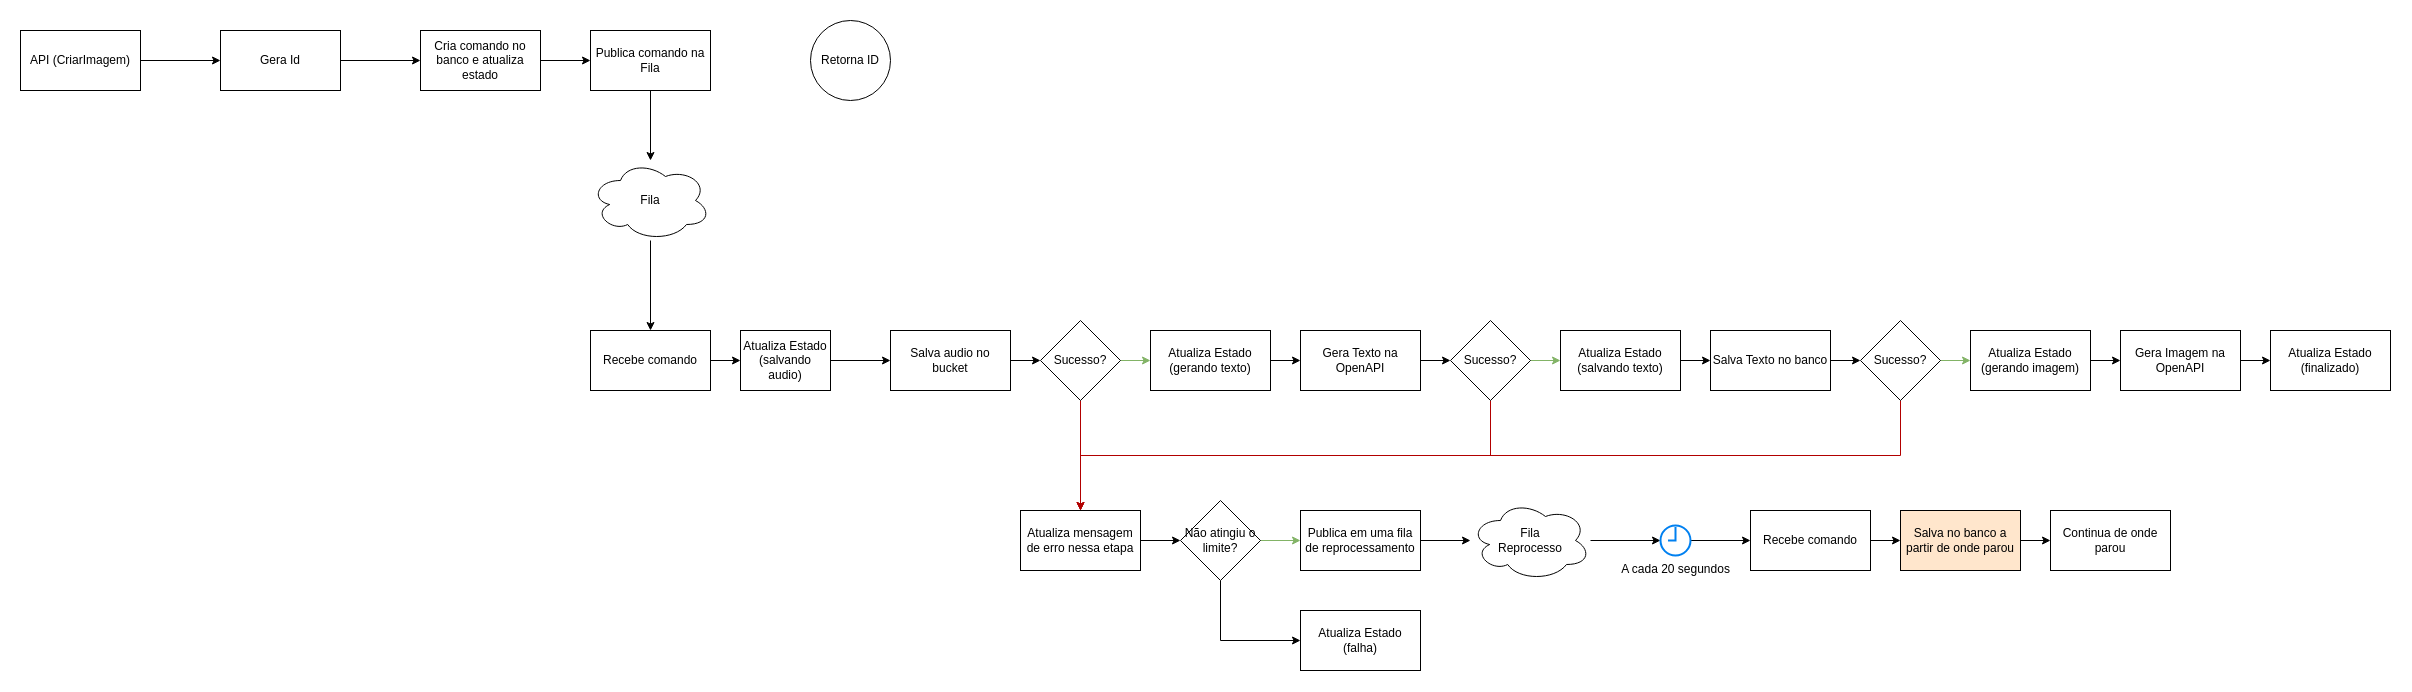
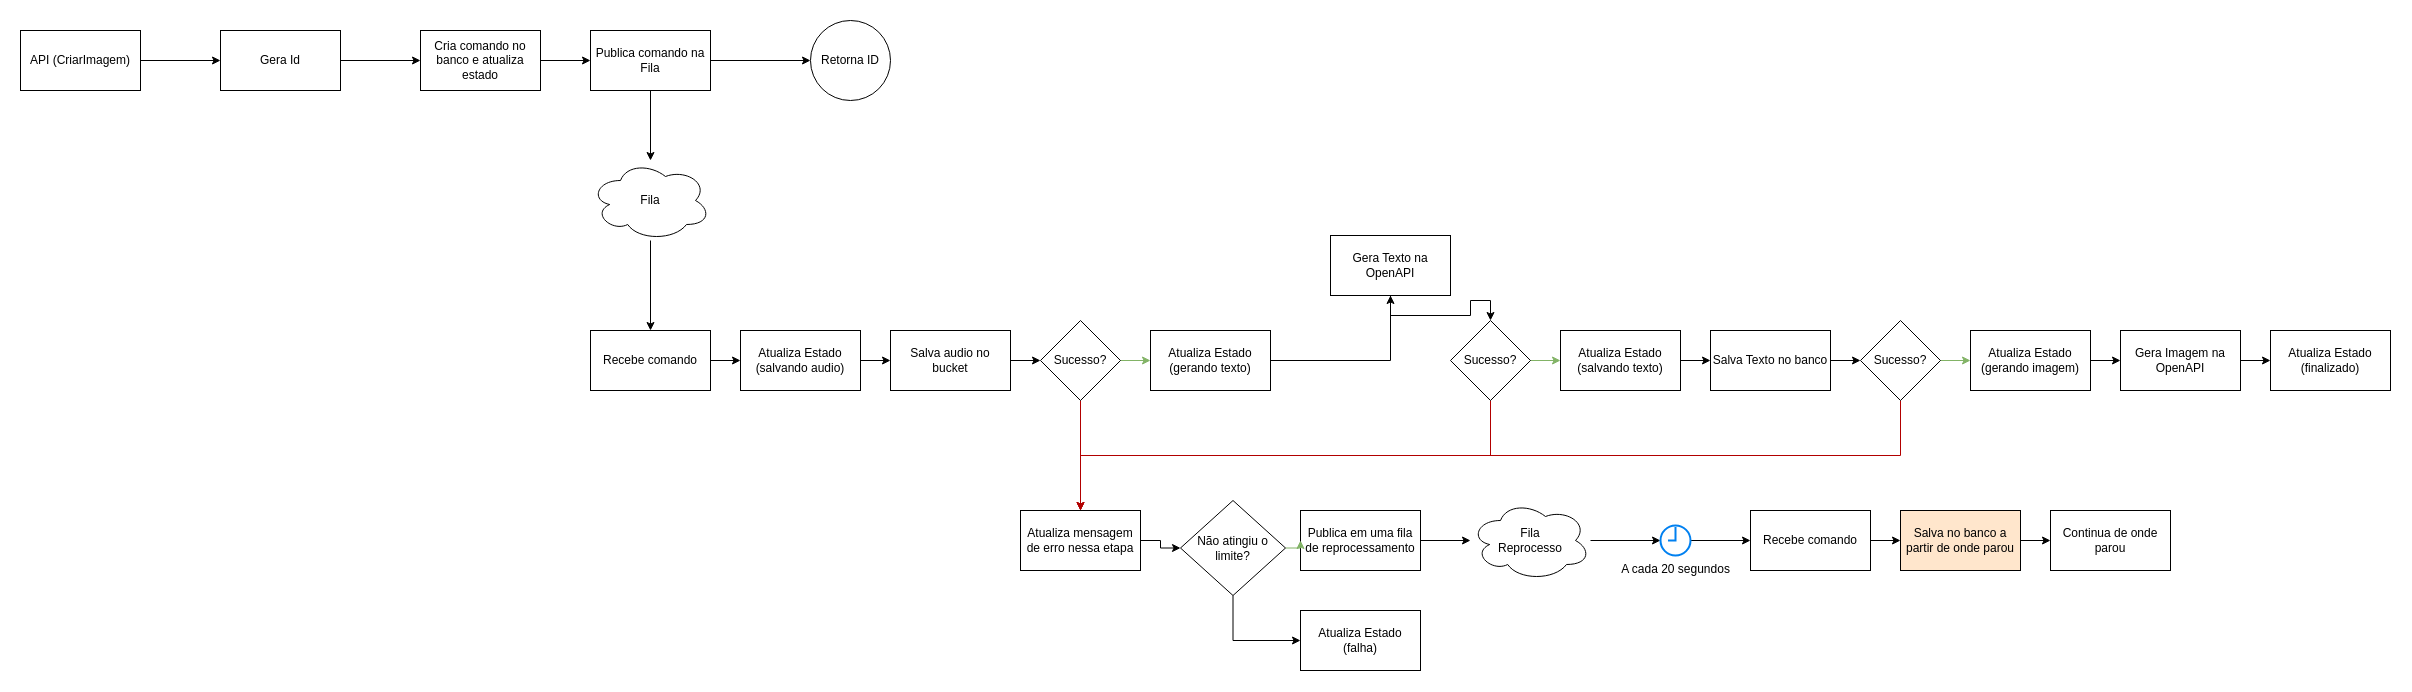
edge "Publica comando na Fila" -> "Retorna ID": added
node "Atualiza Estado (salvando audio)": size 90x60 -> 120x60
node "Gera Texto na OpenAPI": moved (1361, 361) -> (1391, 266)
node "Não atingiu o limite?": size 80x80 -> 105x95
